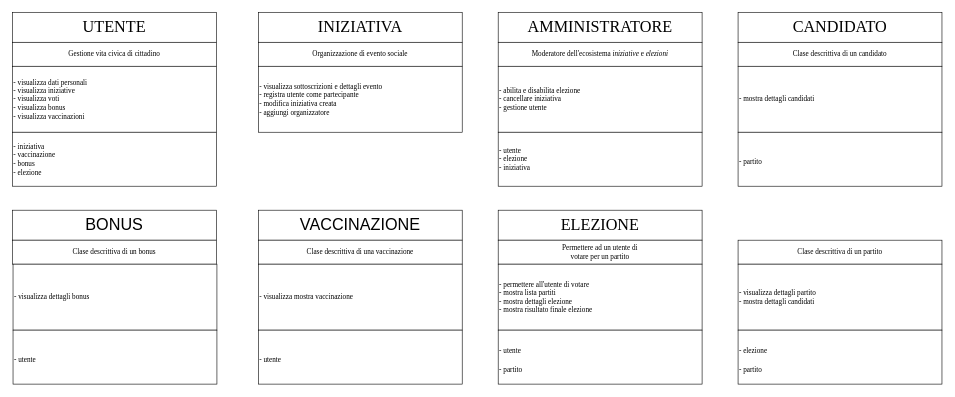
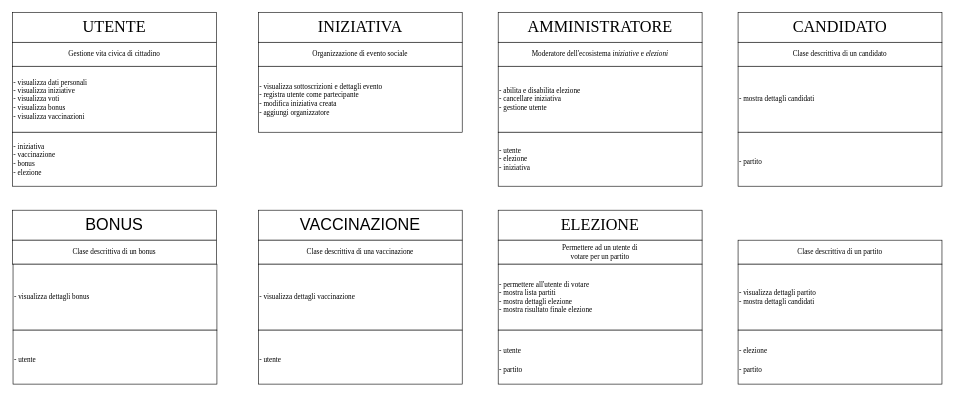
node "- visualizza mostra vaccinazione": label "- visualizza mostra vaccinazione" -> "- visualizza dettagli vaccinazione"
